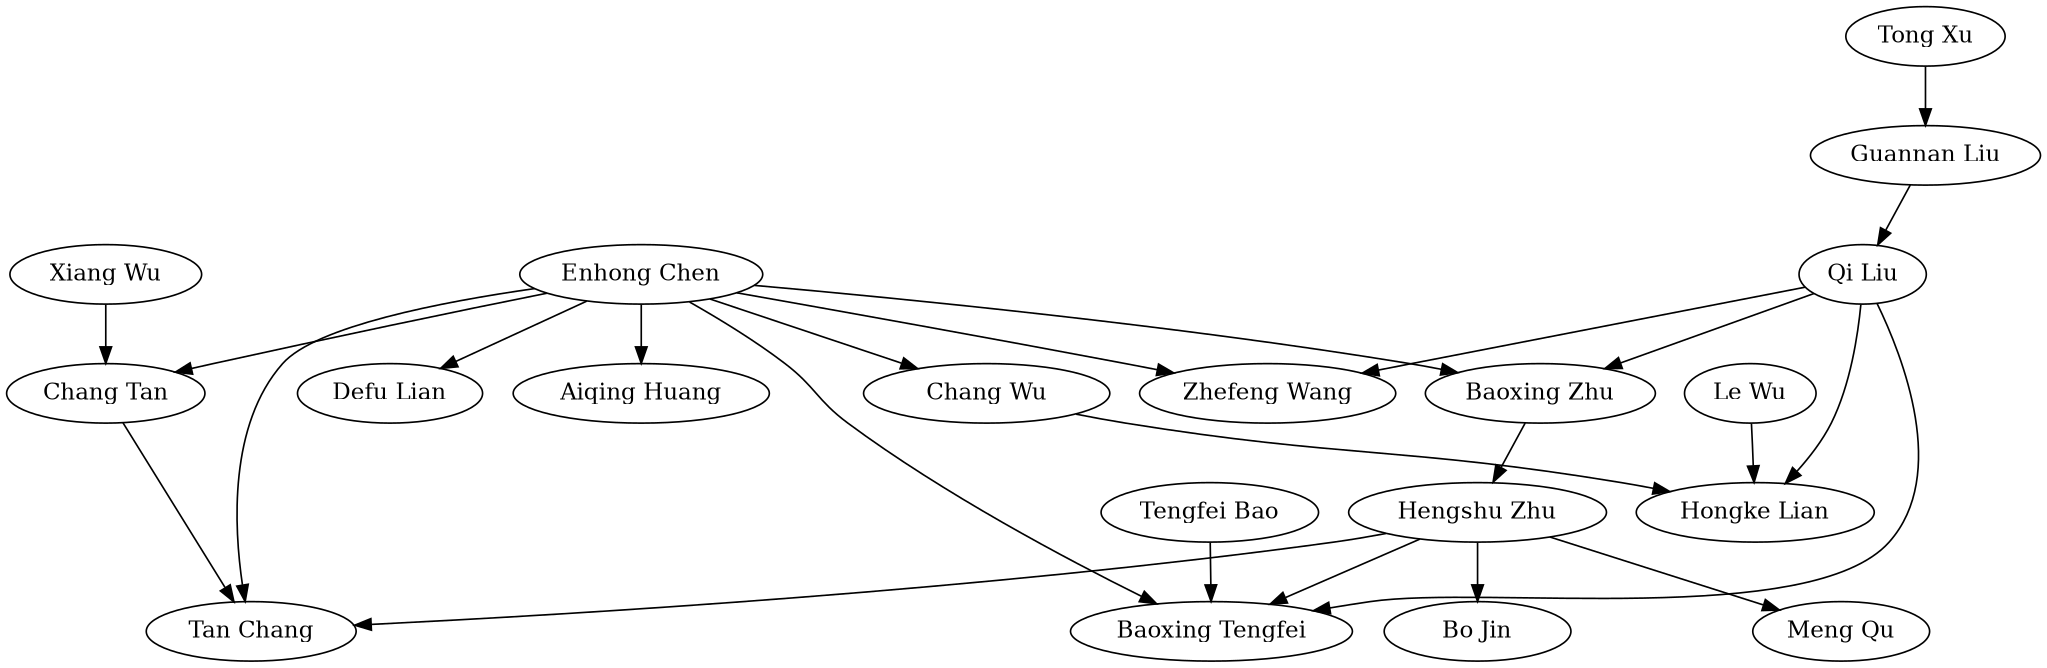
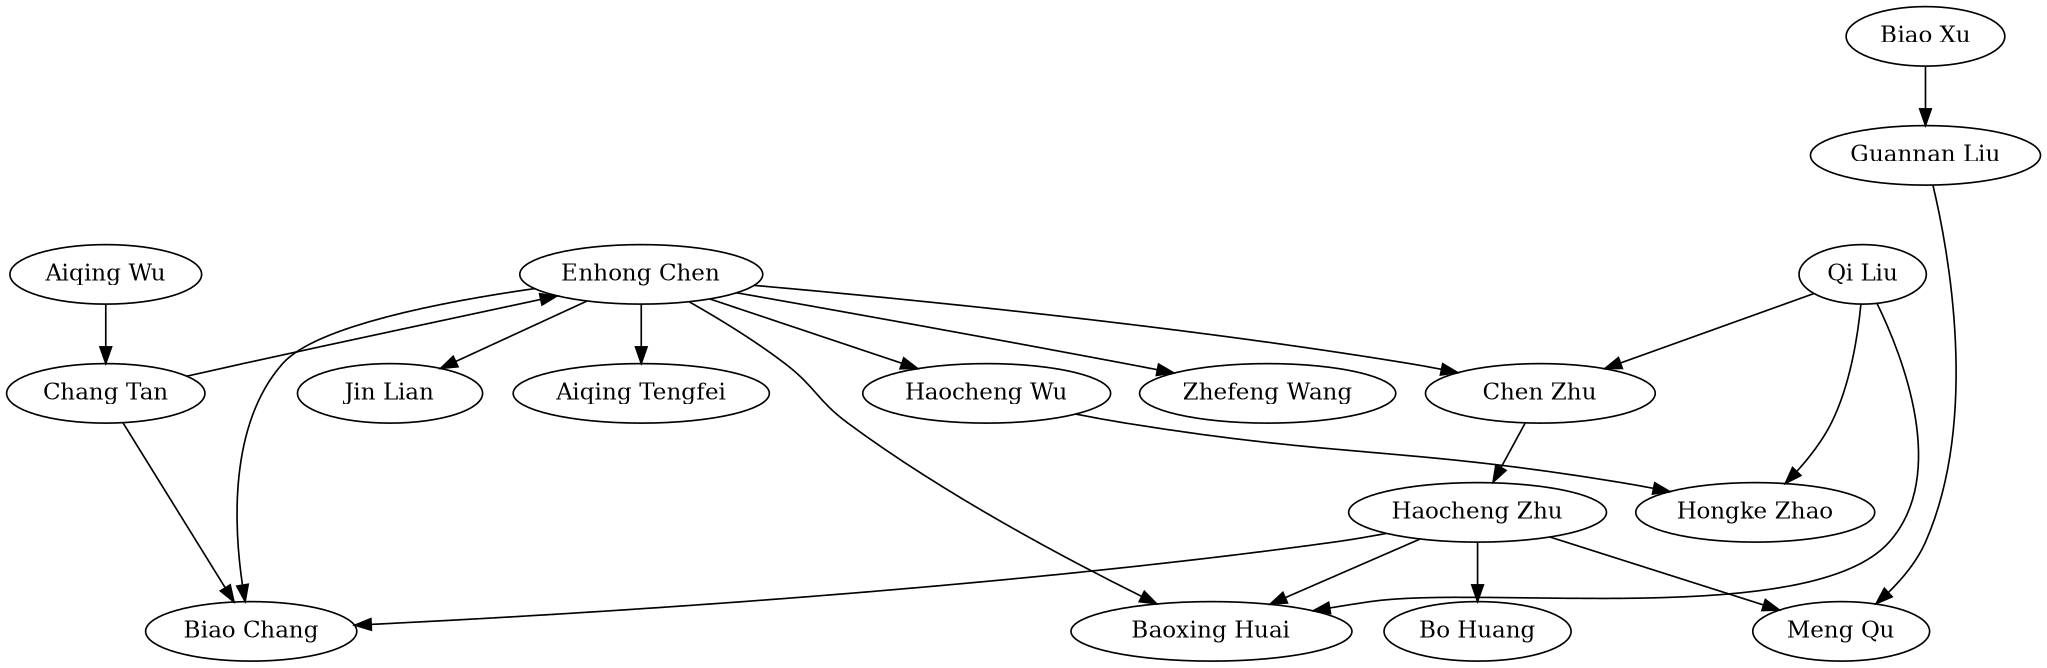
node "Tong Xu": label "Tong Xu" -> "Biao Xu"
edge "Guannan Liu" -> "Qi Liu": now "Guannan Liu" -> "Meng Qu"
node "Xiang Wu": label "Xiang Wu" -> "Aiqing Wu"
edge "Enhong Chen" -> "Chang Tan": reversed
edge "Qi Liu" -> "Zhefeng Wang": removed
node "Defu Lian": label "Defu Lian" -> "Jin Lian"
node "Aiqing Huang": label "Aiqing Huang" -> "Aiqing Tengfei"
node "Chang Wu": label "Chang Wu" -> "Haocheng Wu"
node "Baoxing Zhu": label "Baoxing Zhu" -> "Chen Zhu"
node "Le Wu": removed
node "Tengfei Bao": removed
node "Hengshu Zhu": label "Hengshu Zhu" -> "Haocheng Zhu"
node "Hongke Lian": label "Hongke Lian" -> "Hongke Zhao"
node "Tan Chang": label "Tan Chang" -> "Biao Chang"
node "Baoxing Tengfei": label "Baoxing Tengfei" -> "Baoxing Huai"
node "Bo Jin": label "Bo Jin" -> "Bo Huang"
